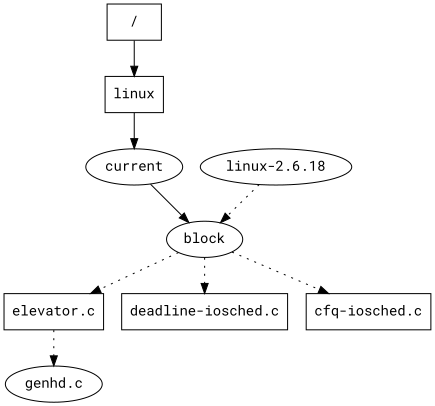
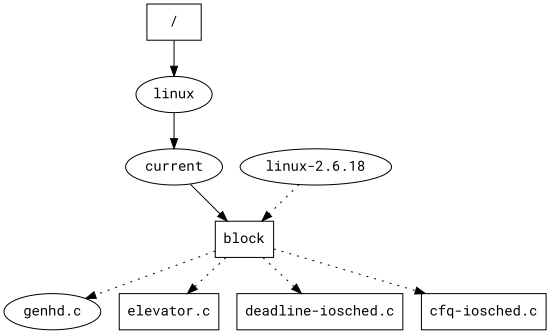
node "linux": shape box -> ellipse
node "block": shape ellipse -> box
edge "elevator.c" -> "genhd.c": now "block" -> "genhd.c"
